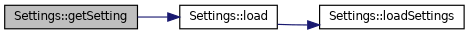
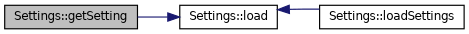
edge "Settings::load" -> "Settings::loadSettings": reversed
